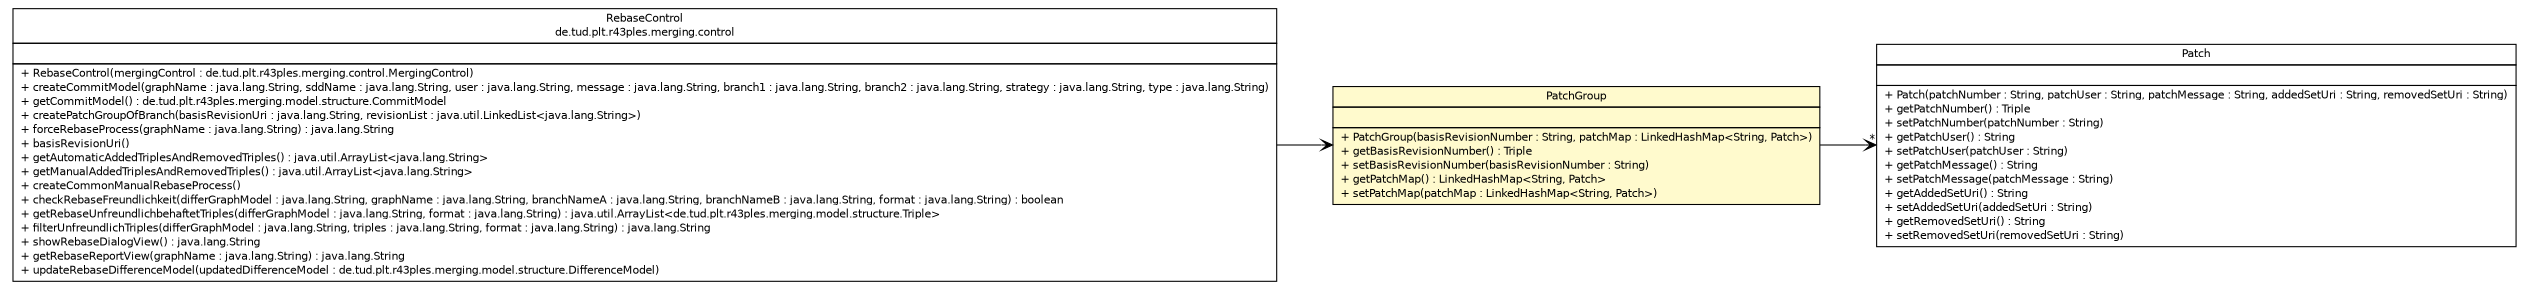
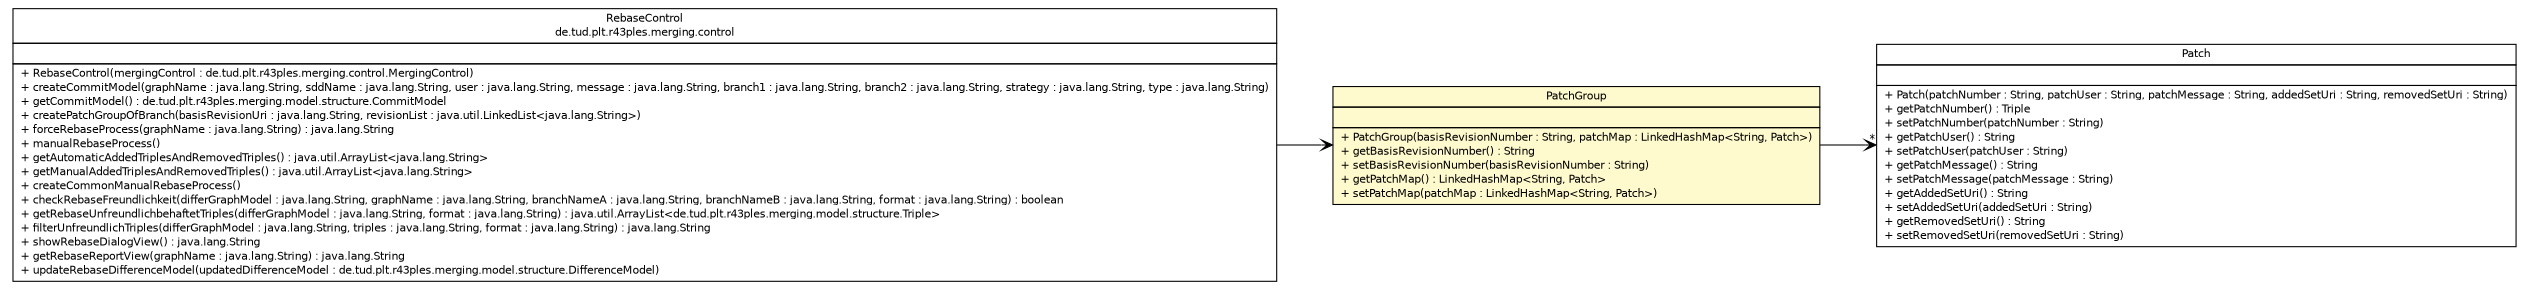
node "RebaseControl": text "+ basisRevisionUri()" -> "+ manualRebaseProcess()"
node "PatchGroup": text "+ getBasisRevisionNumber() : Triple" -> "+ getBasisRevisionNumber() : String"
